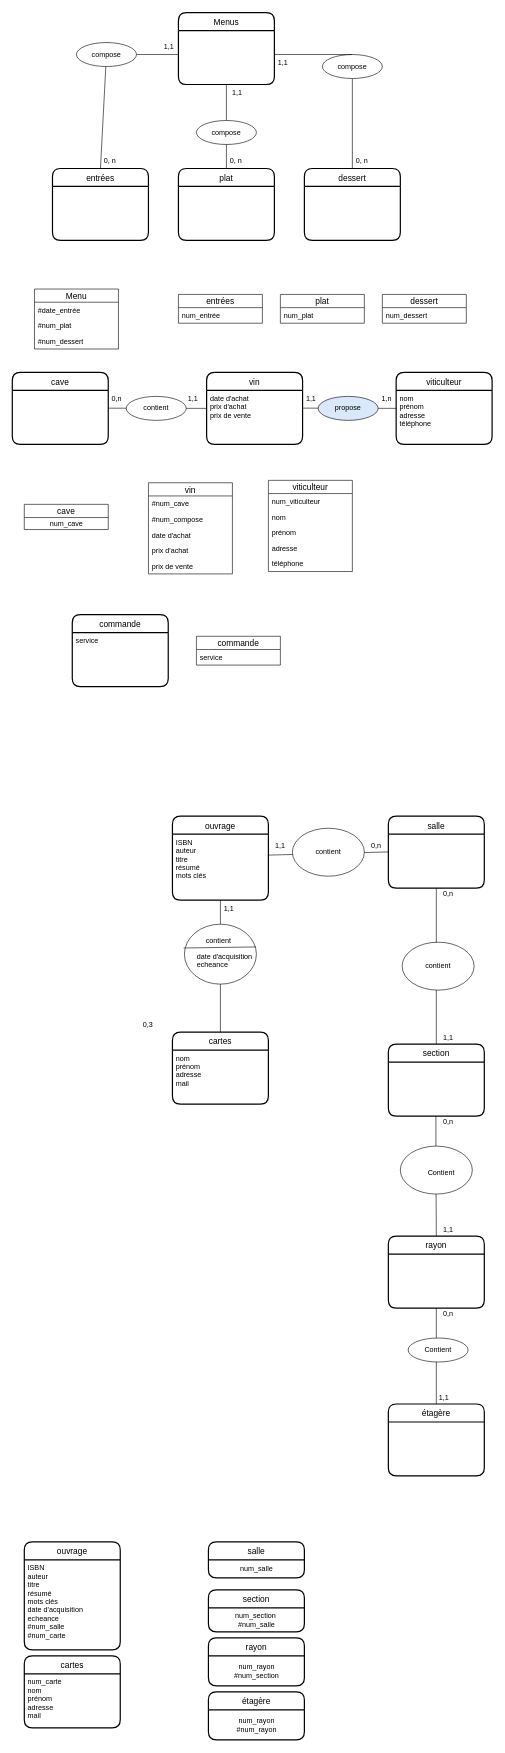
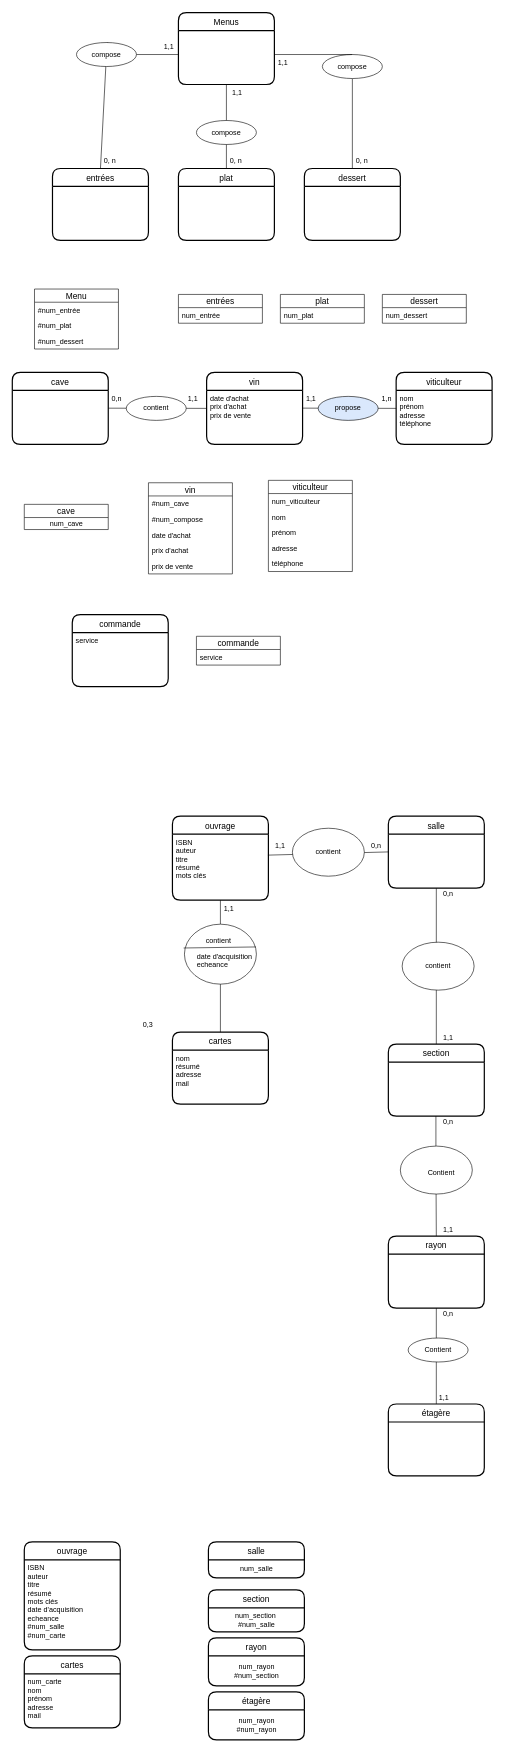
node "#date_entrée": label "#date_entrée" -> "#num_entrée"
node "nom prénom adresse mail": label "nom prénom adresse mail" -> "nom résumé adresse mail"
